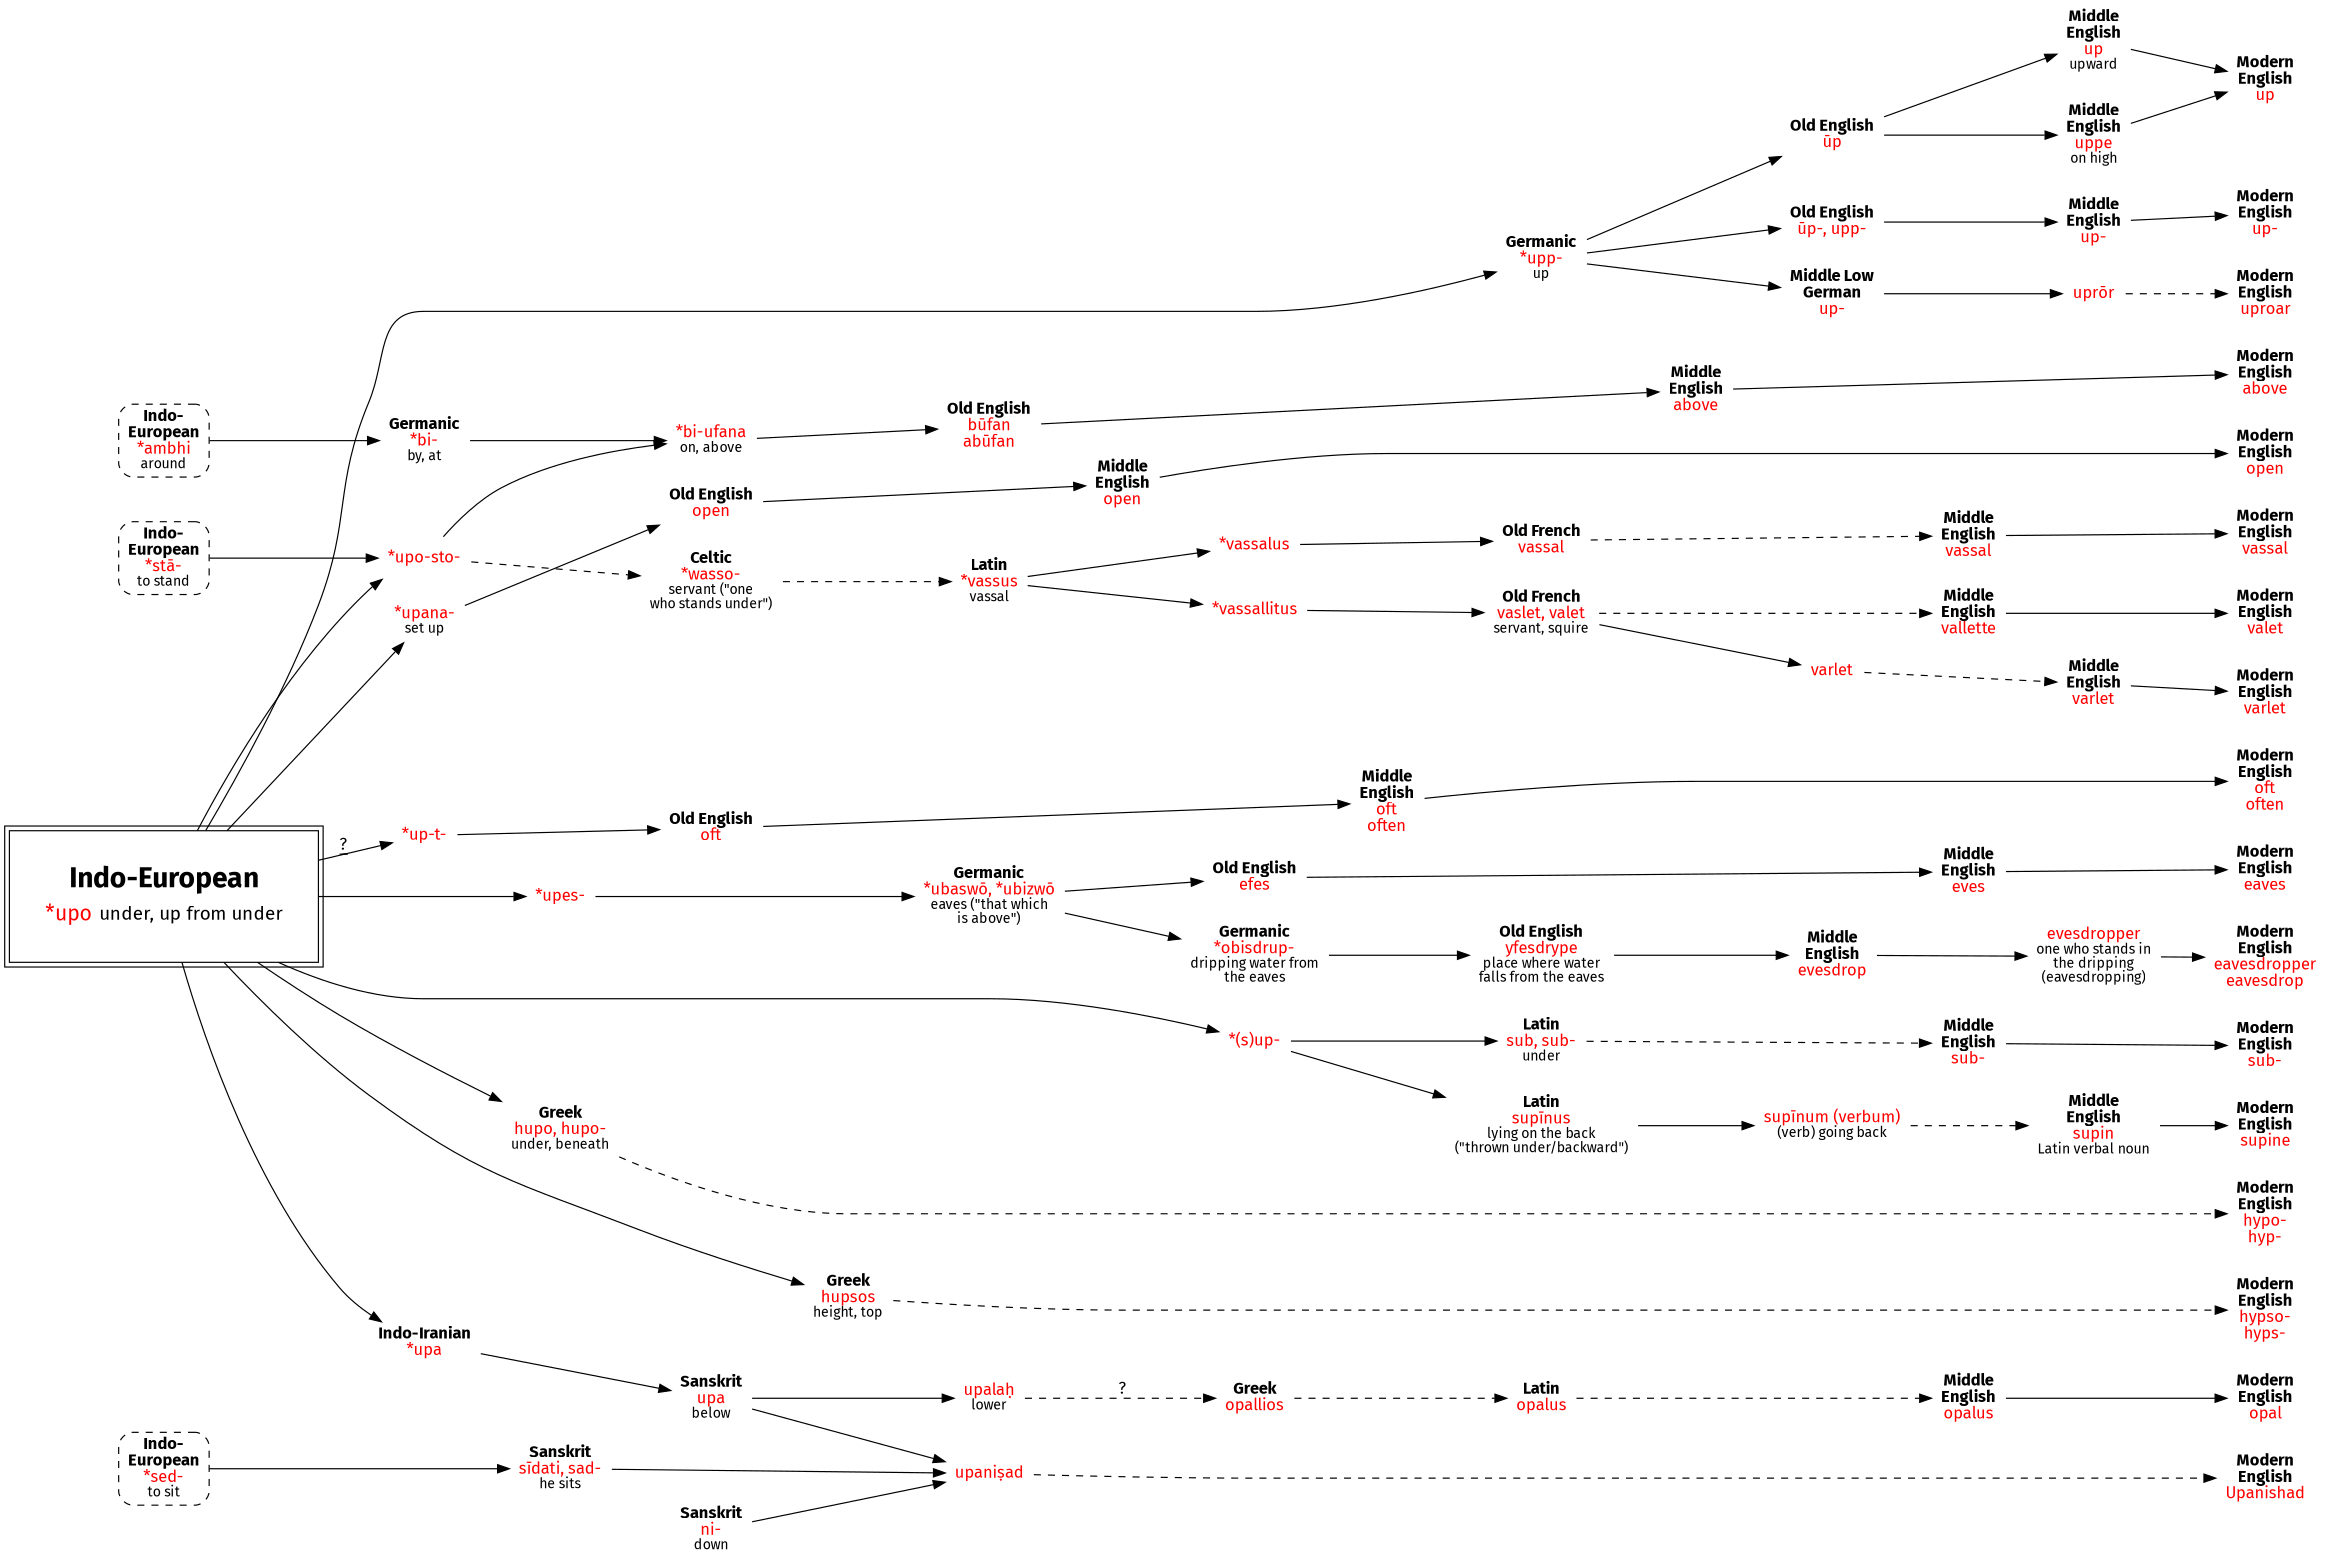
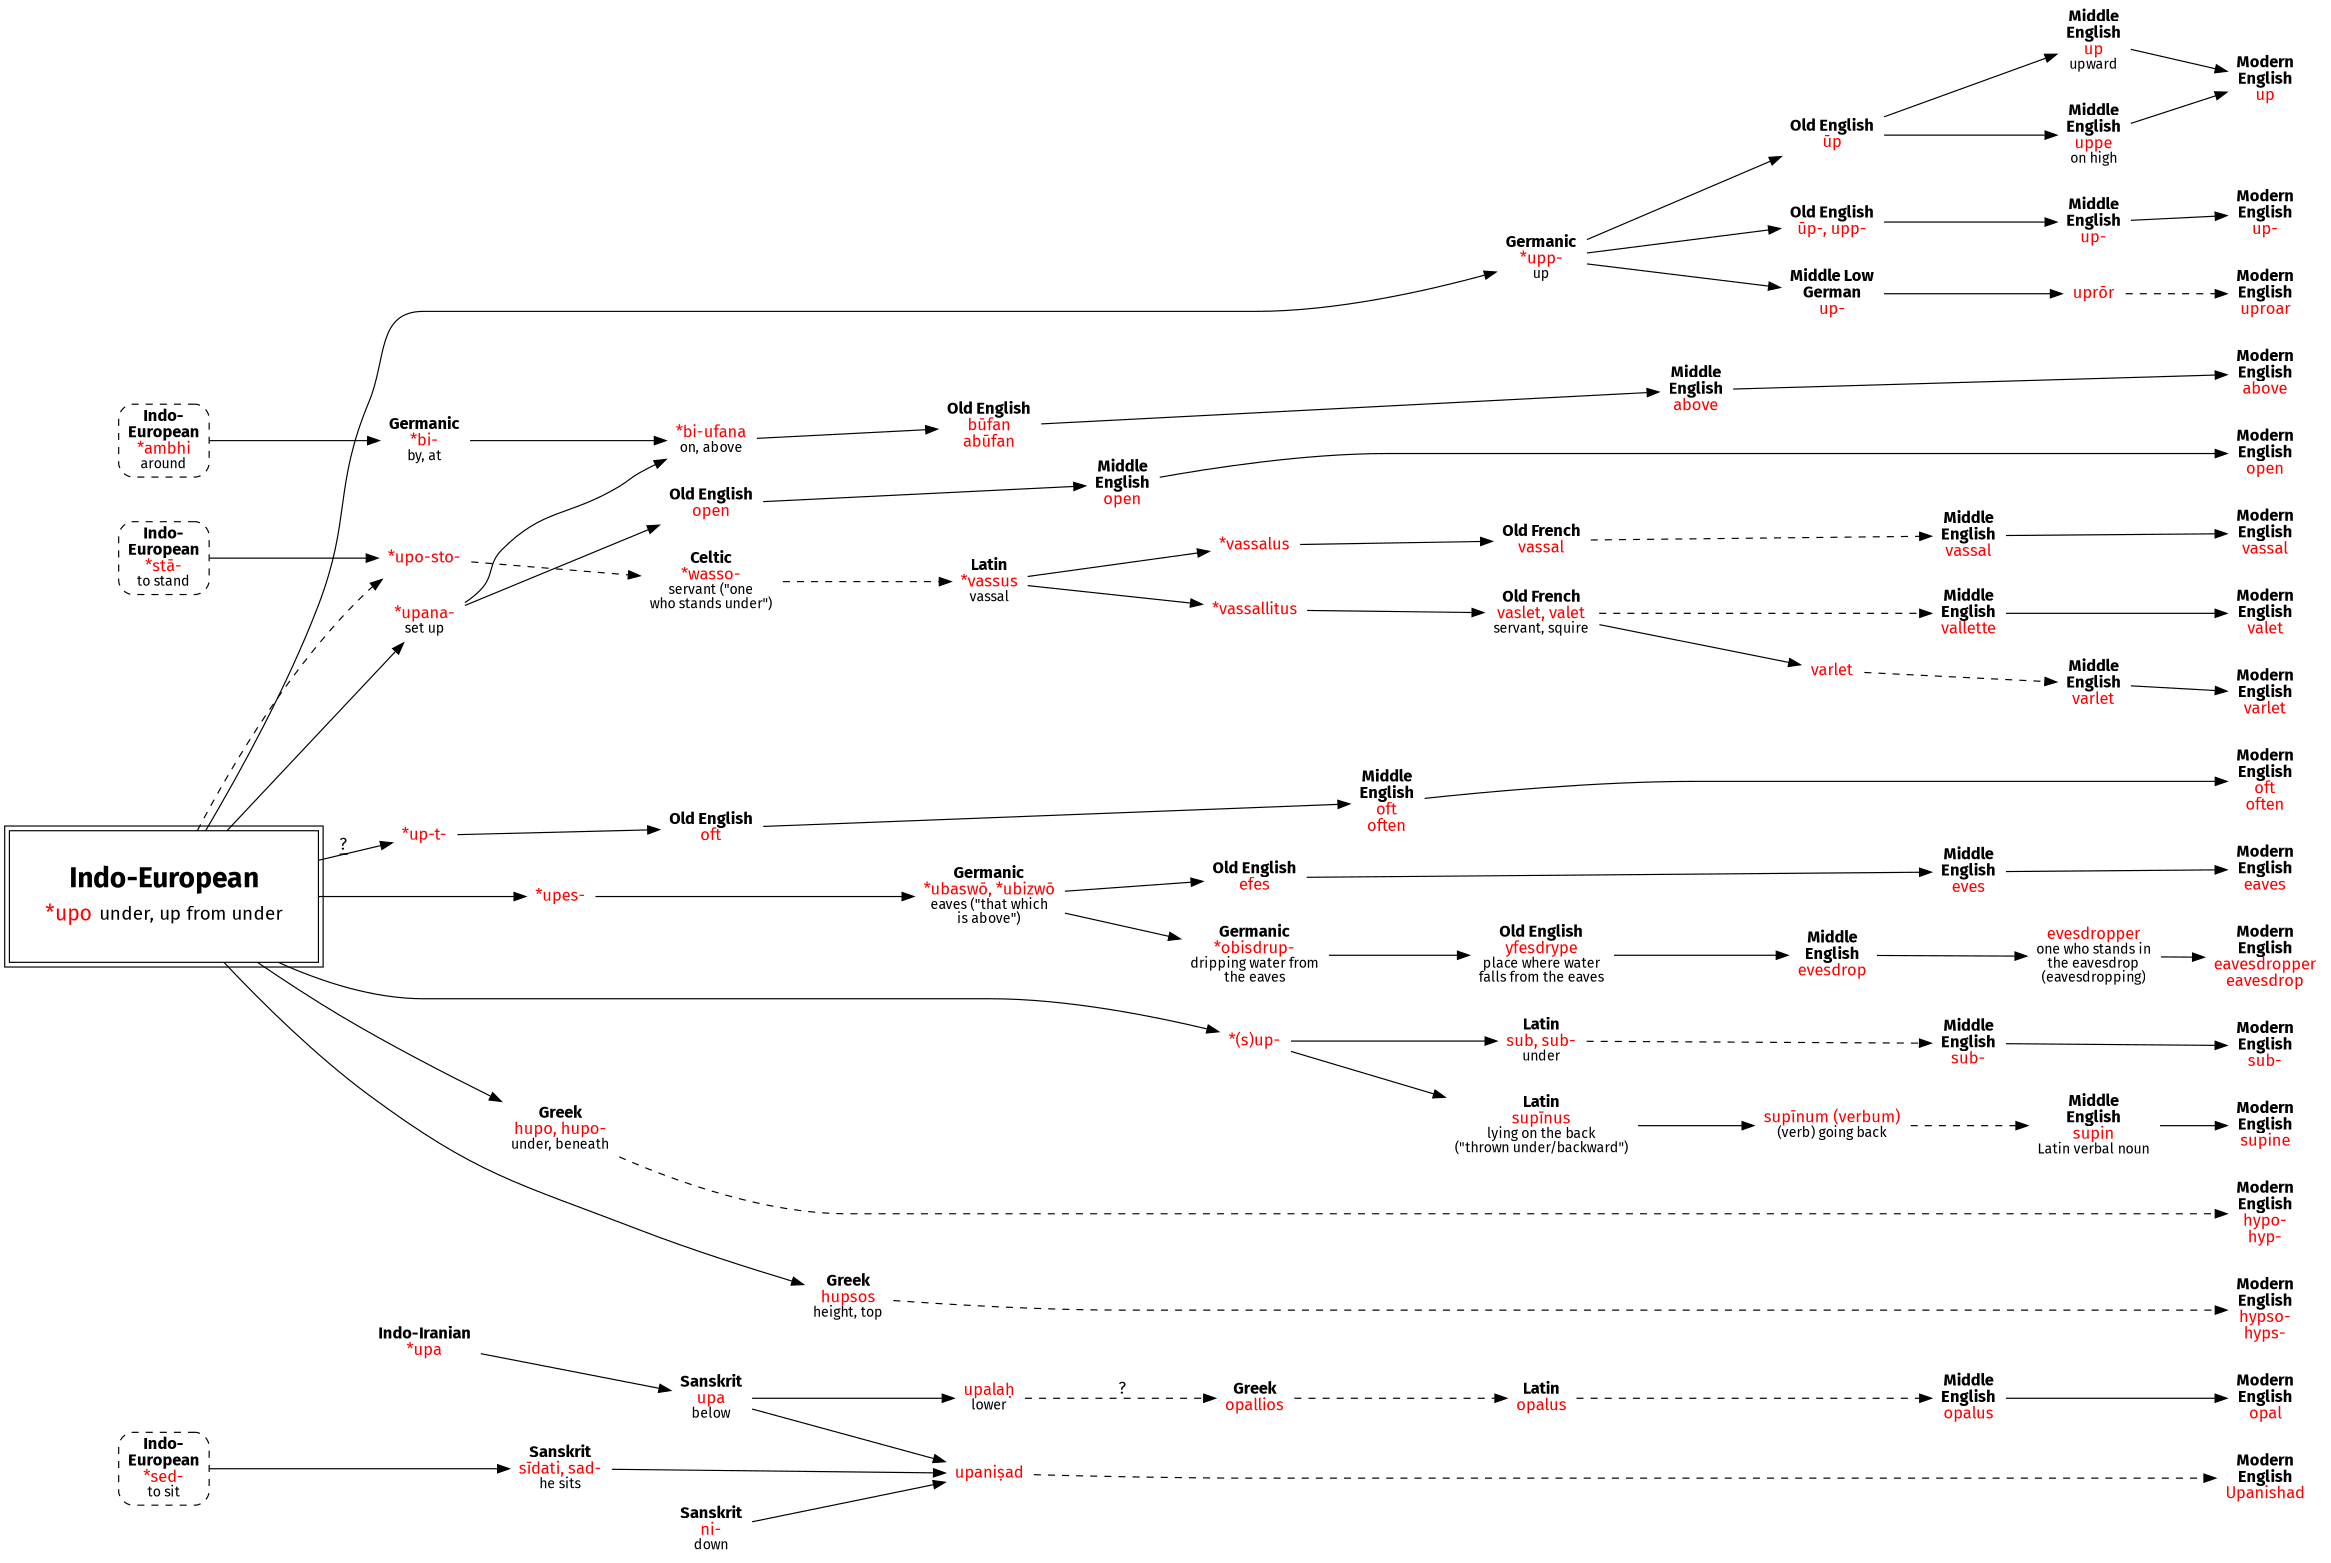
edge "*upo-sto-" -> "*bi-ufana": now "*upana-" -> "*bi-ufana"
edge "Indo-European" -> "*upo-sto-": style solid -> dashed
node "evesdropper": text "the dripping" -> "the eavesdrop"
edge "Indo-European" -> "Indo-Iranian": removed
